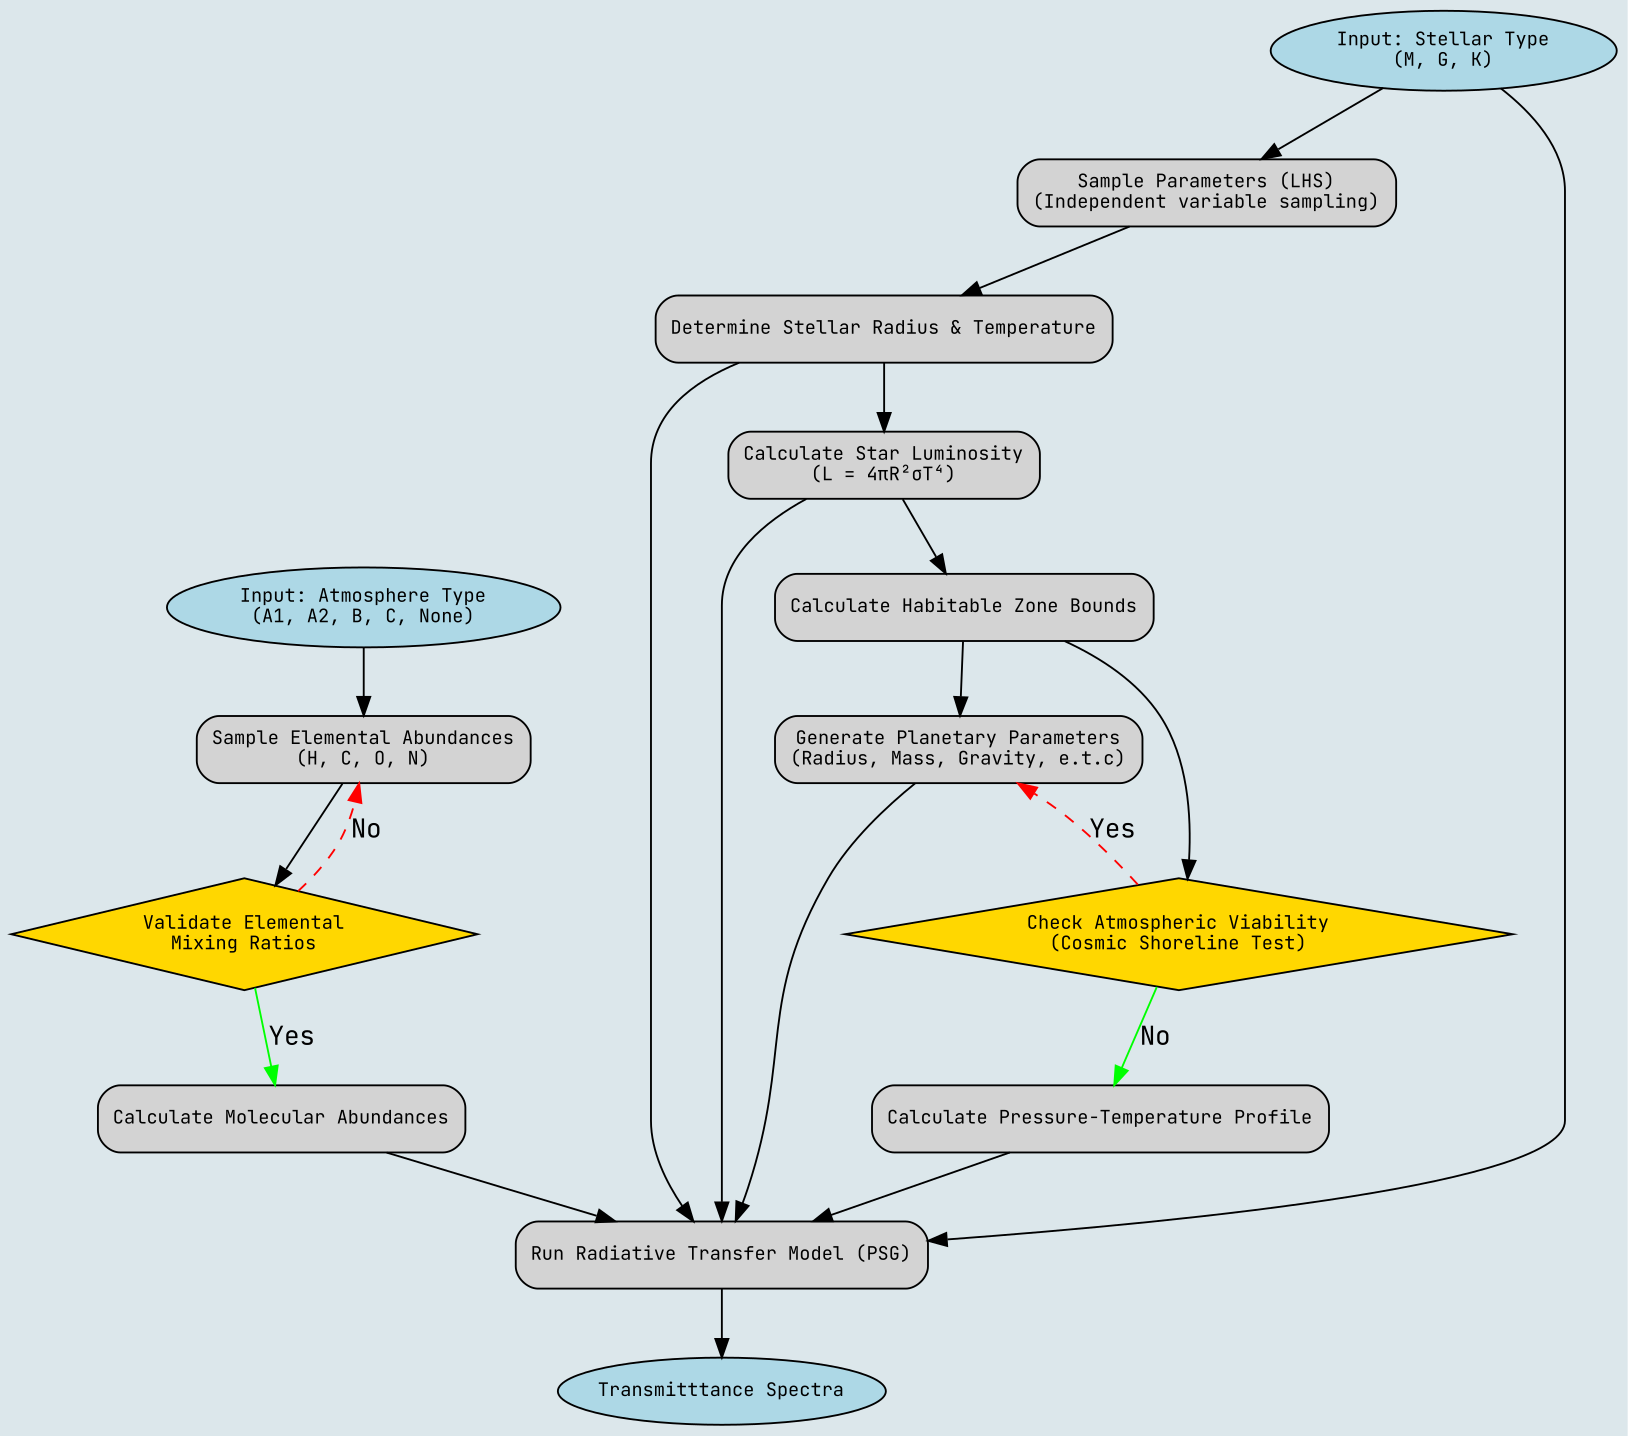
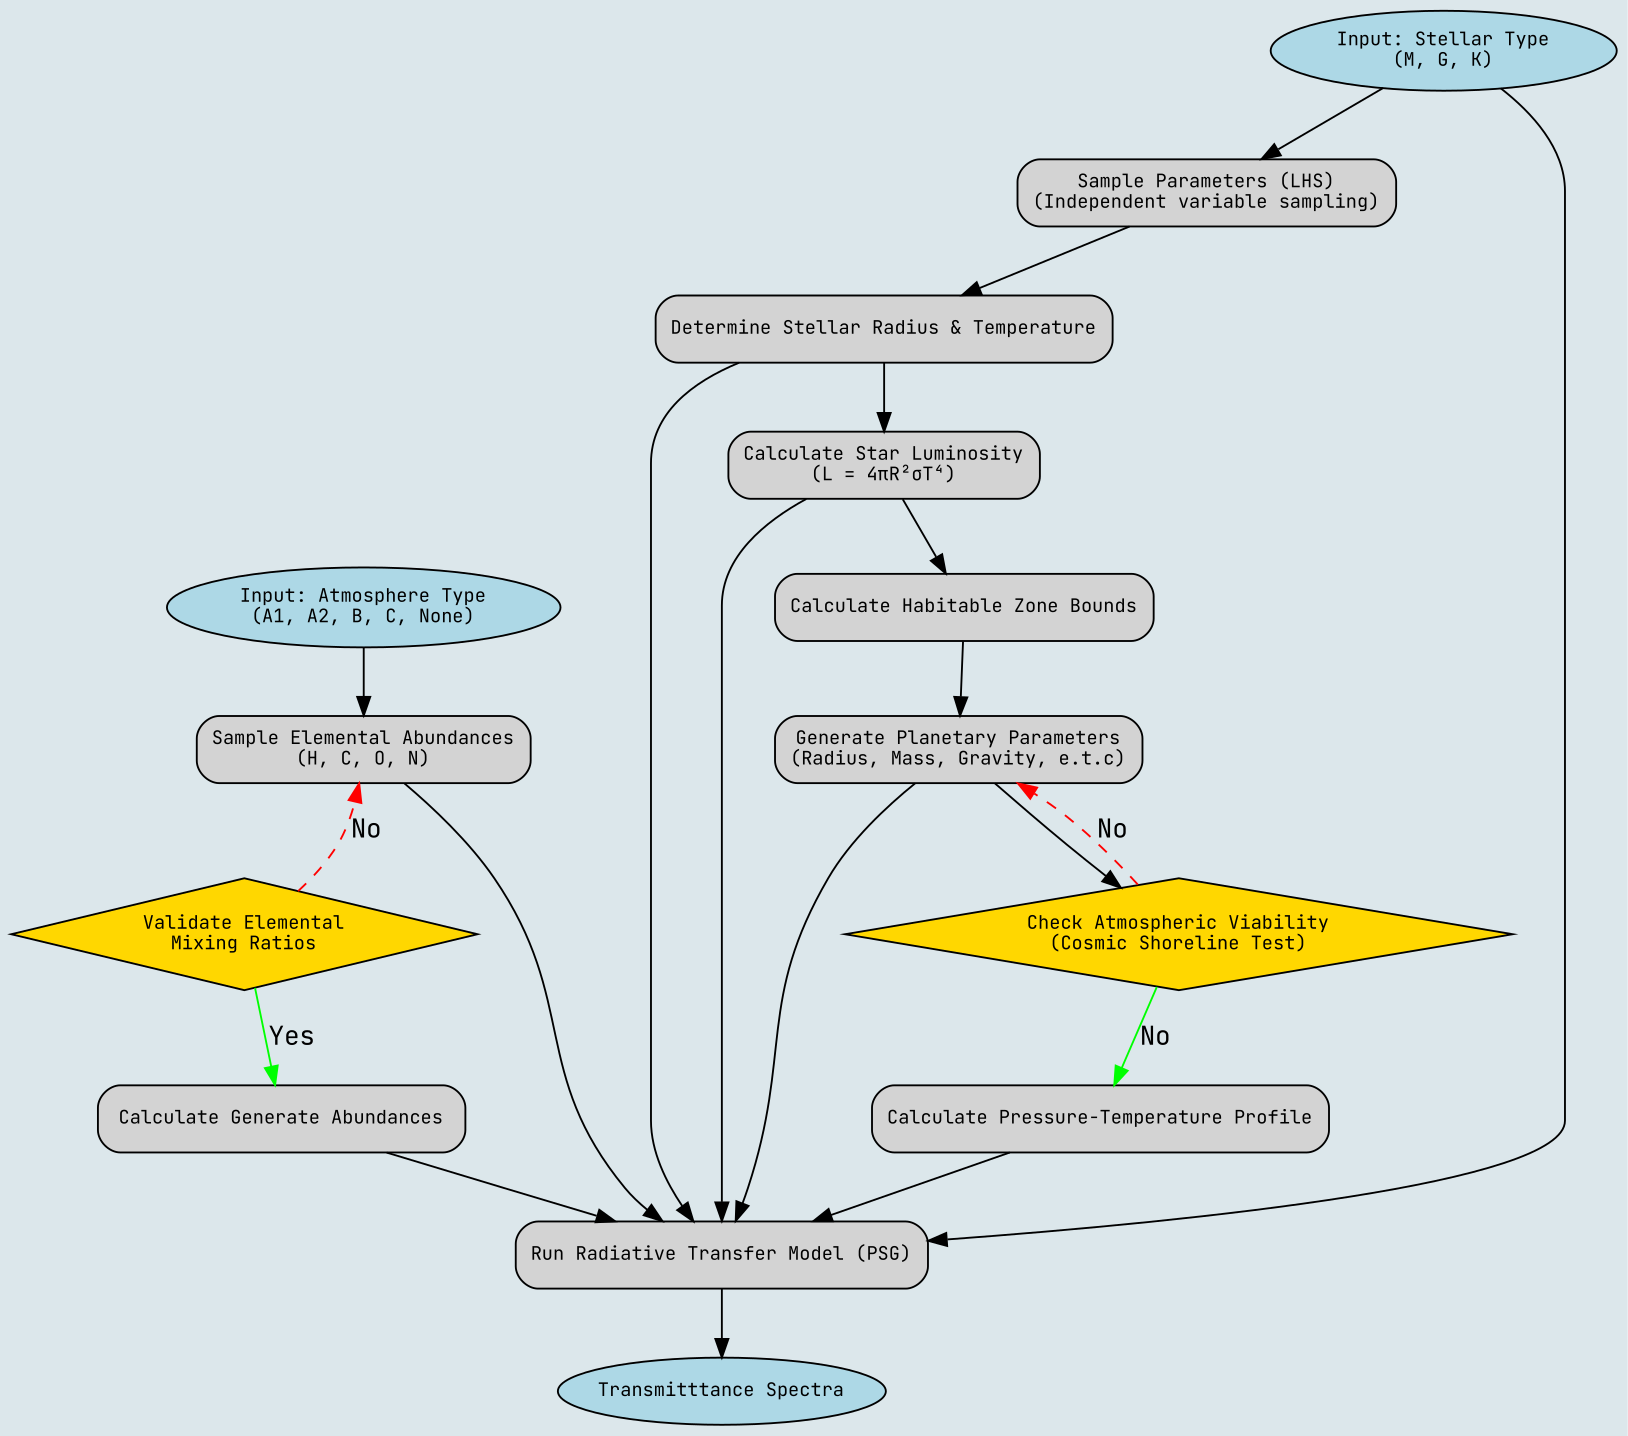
edge "Calculate Habitable Zone Bounds" -> "Check Atmospheric Viability (Cosmic Shoreline Test)": now "Generate Planetary Parameters (Radius, Mass, Gravity, e.t.c)" -> "Check Atmospheric Viability (Cosmic Shoreline Test)"
edge "Sample Elemental Abundances (H, C, O, N)" -> "Validate Elemental Mixing Ratios": now "Sample Elemental Abundances (H, C, O, N)" -> "Run Radiative Transfer Model (PSG)"
edge "Check Atmospheric Viability (Cosmic Shoreline Test)" -> "Generate Planetary Parameters (Radius, Mass, Gravity, e.t.c)": label "Yes" -> "No"
node "Calculate Molecular Abundances": label "Calculate Molecular Abundances" -> "Calculate Generate Abundances"
